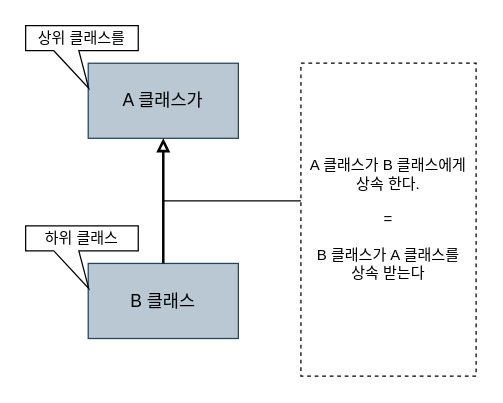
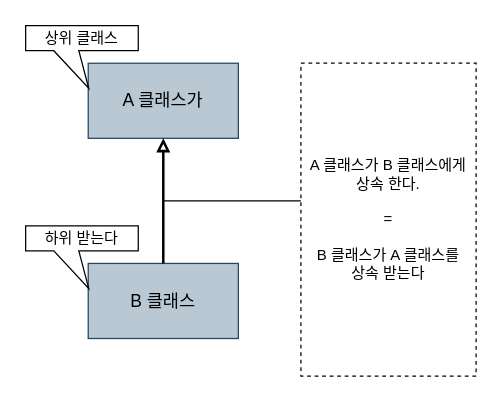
node "상위 클래스를": label "상위 클래스를" -> "상위 클래스"
node "하위 클래스": label "하위 클래스" -> "하위 받는다"
